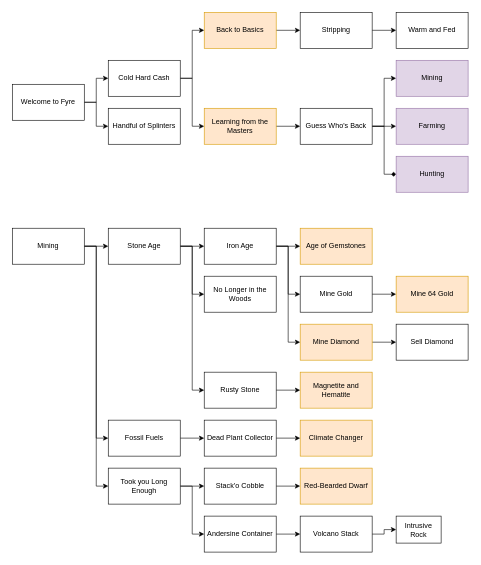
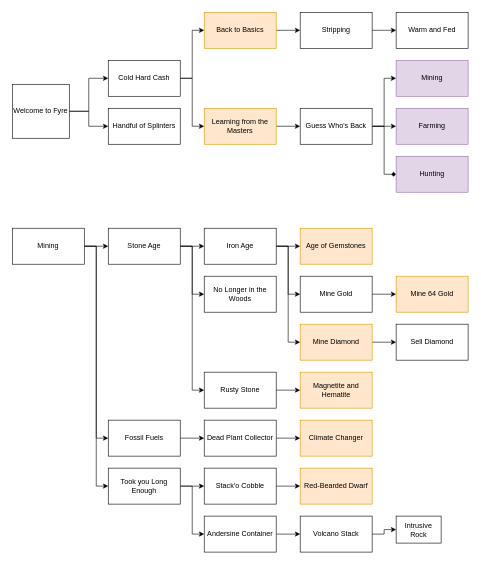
node "Welcome to Fyre": size 72x36 -> 57x54
